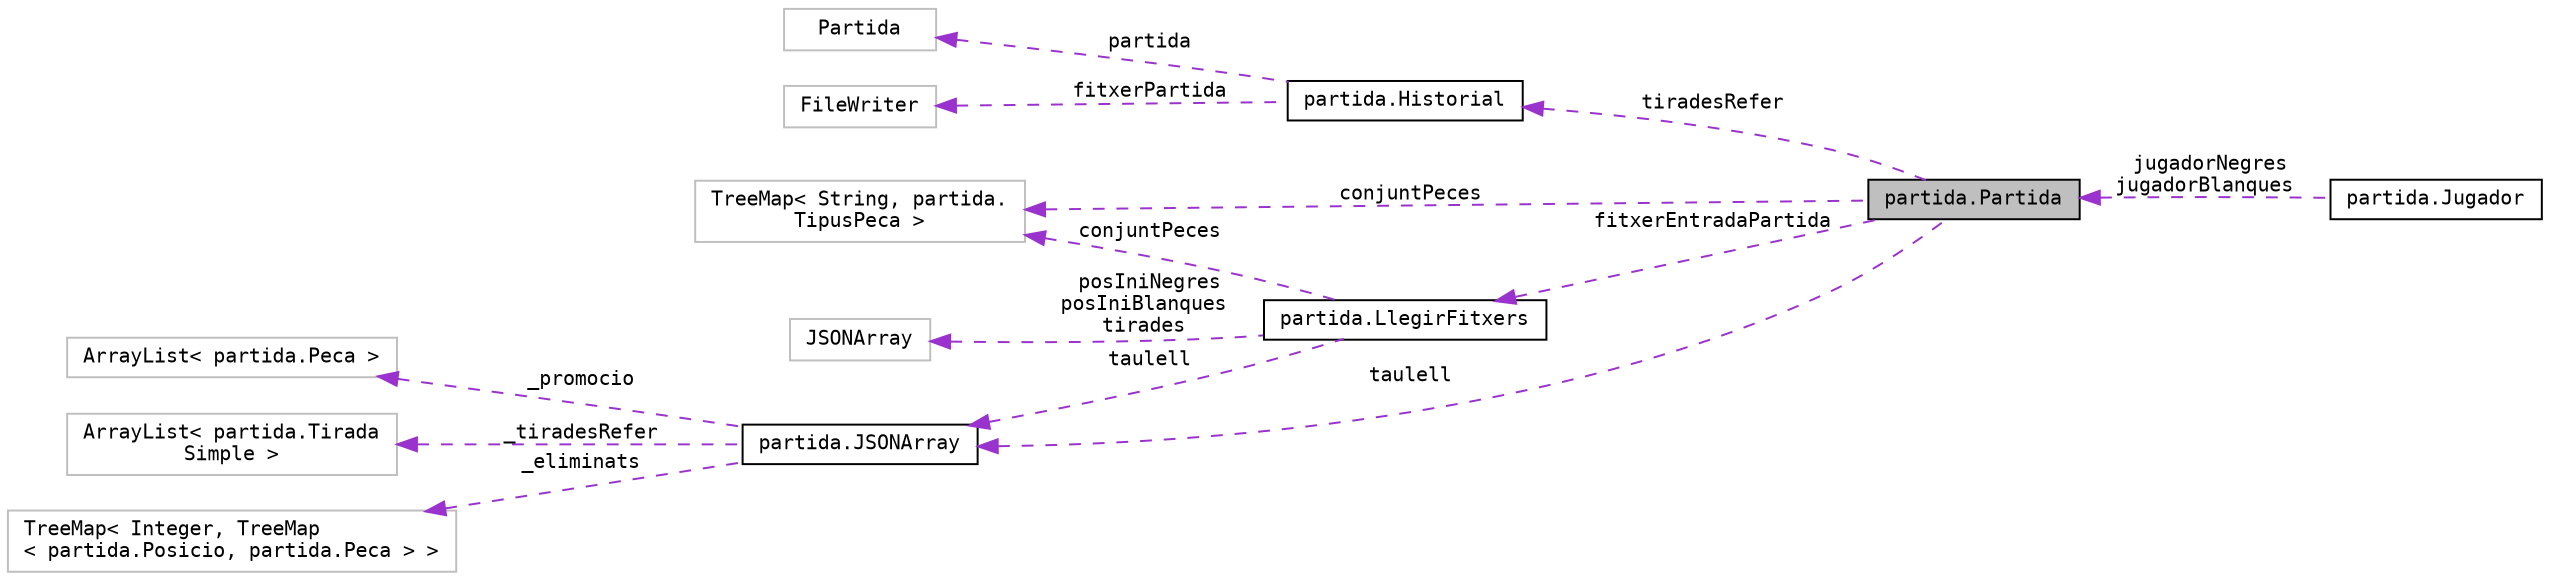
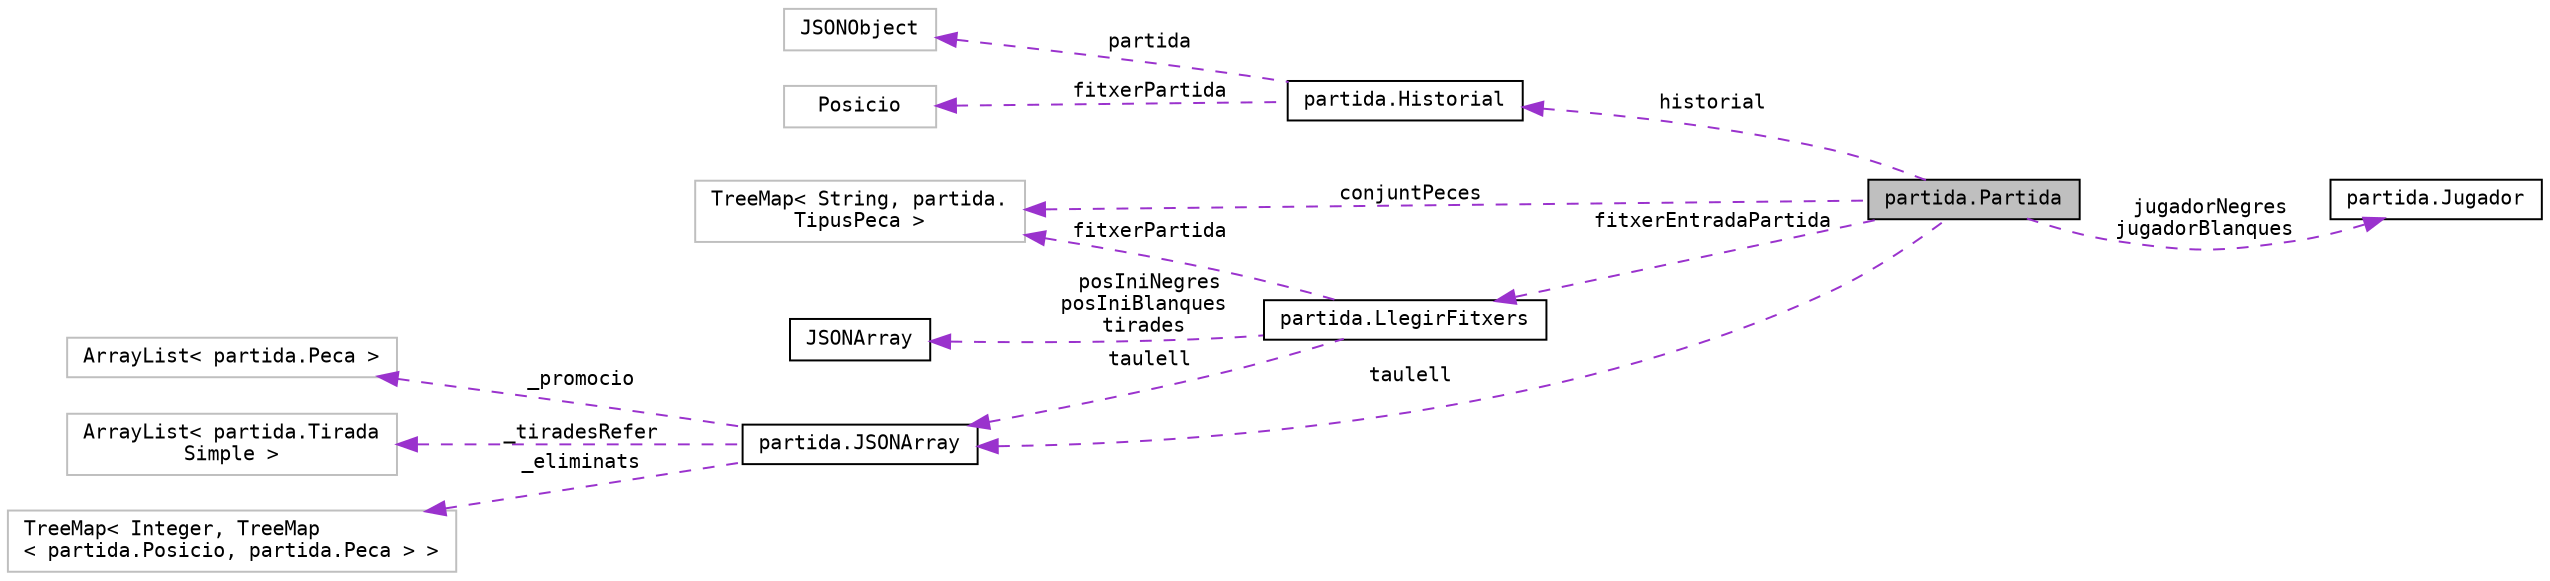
node "Partida": label "Partida" -> "JSONObject"
edge "partida.Partida" -> "partida.Historial": label " tiradesRefer" -> " historial"
node "FileWriter": label "FileWriter" -> "Posicio"
edge "partida.Jugador" -> "partida.Partida": reversed
edge "partida.LlegirFitxers" -> "TreeMap< String, partida. TipusPeca >": label " conjuntPeces" -> " fitxerPartida"
node "JSONArray": color grey75 -> black
